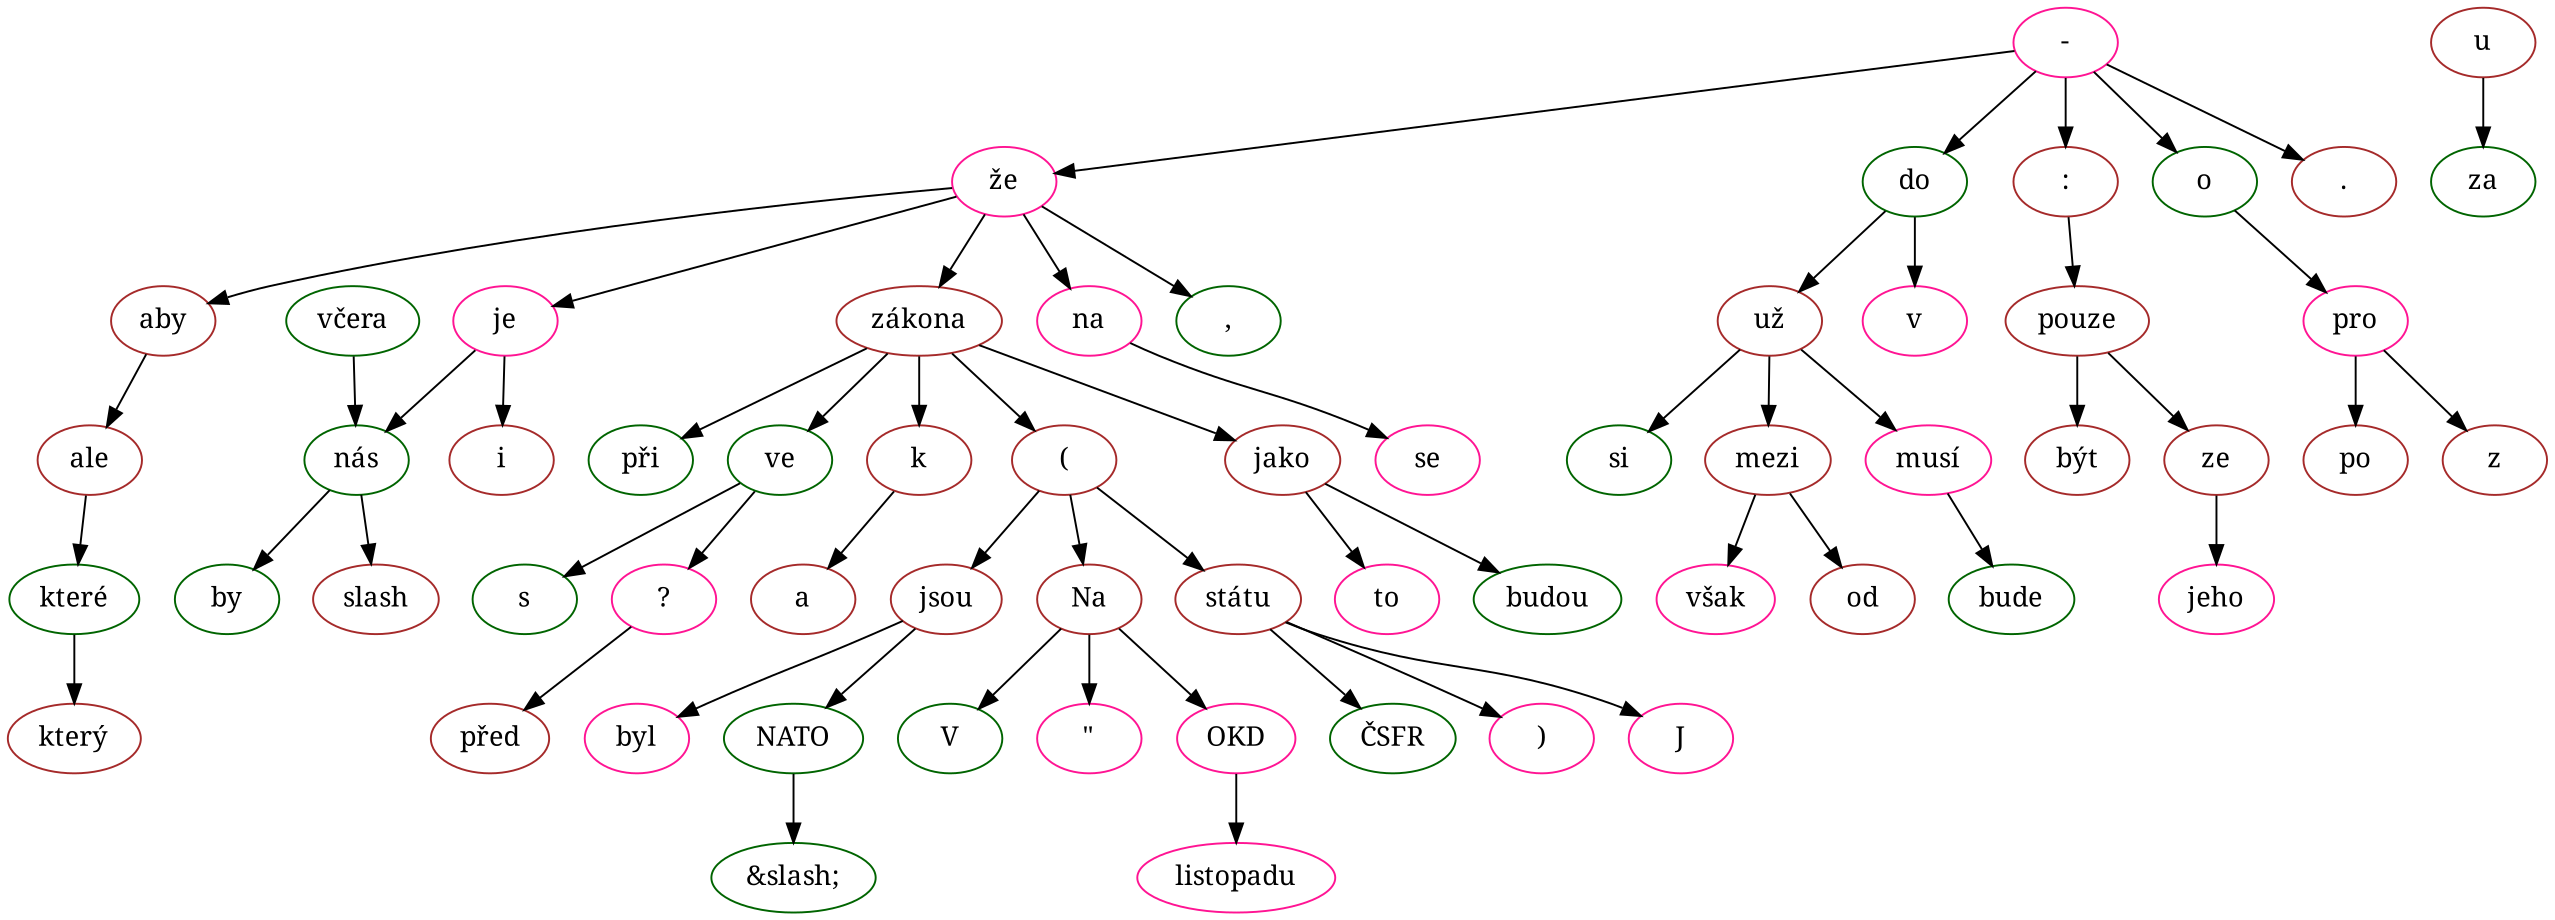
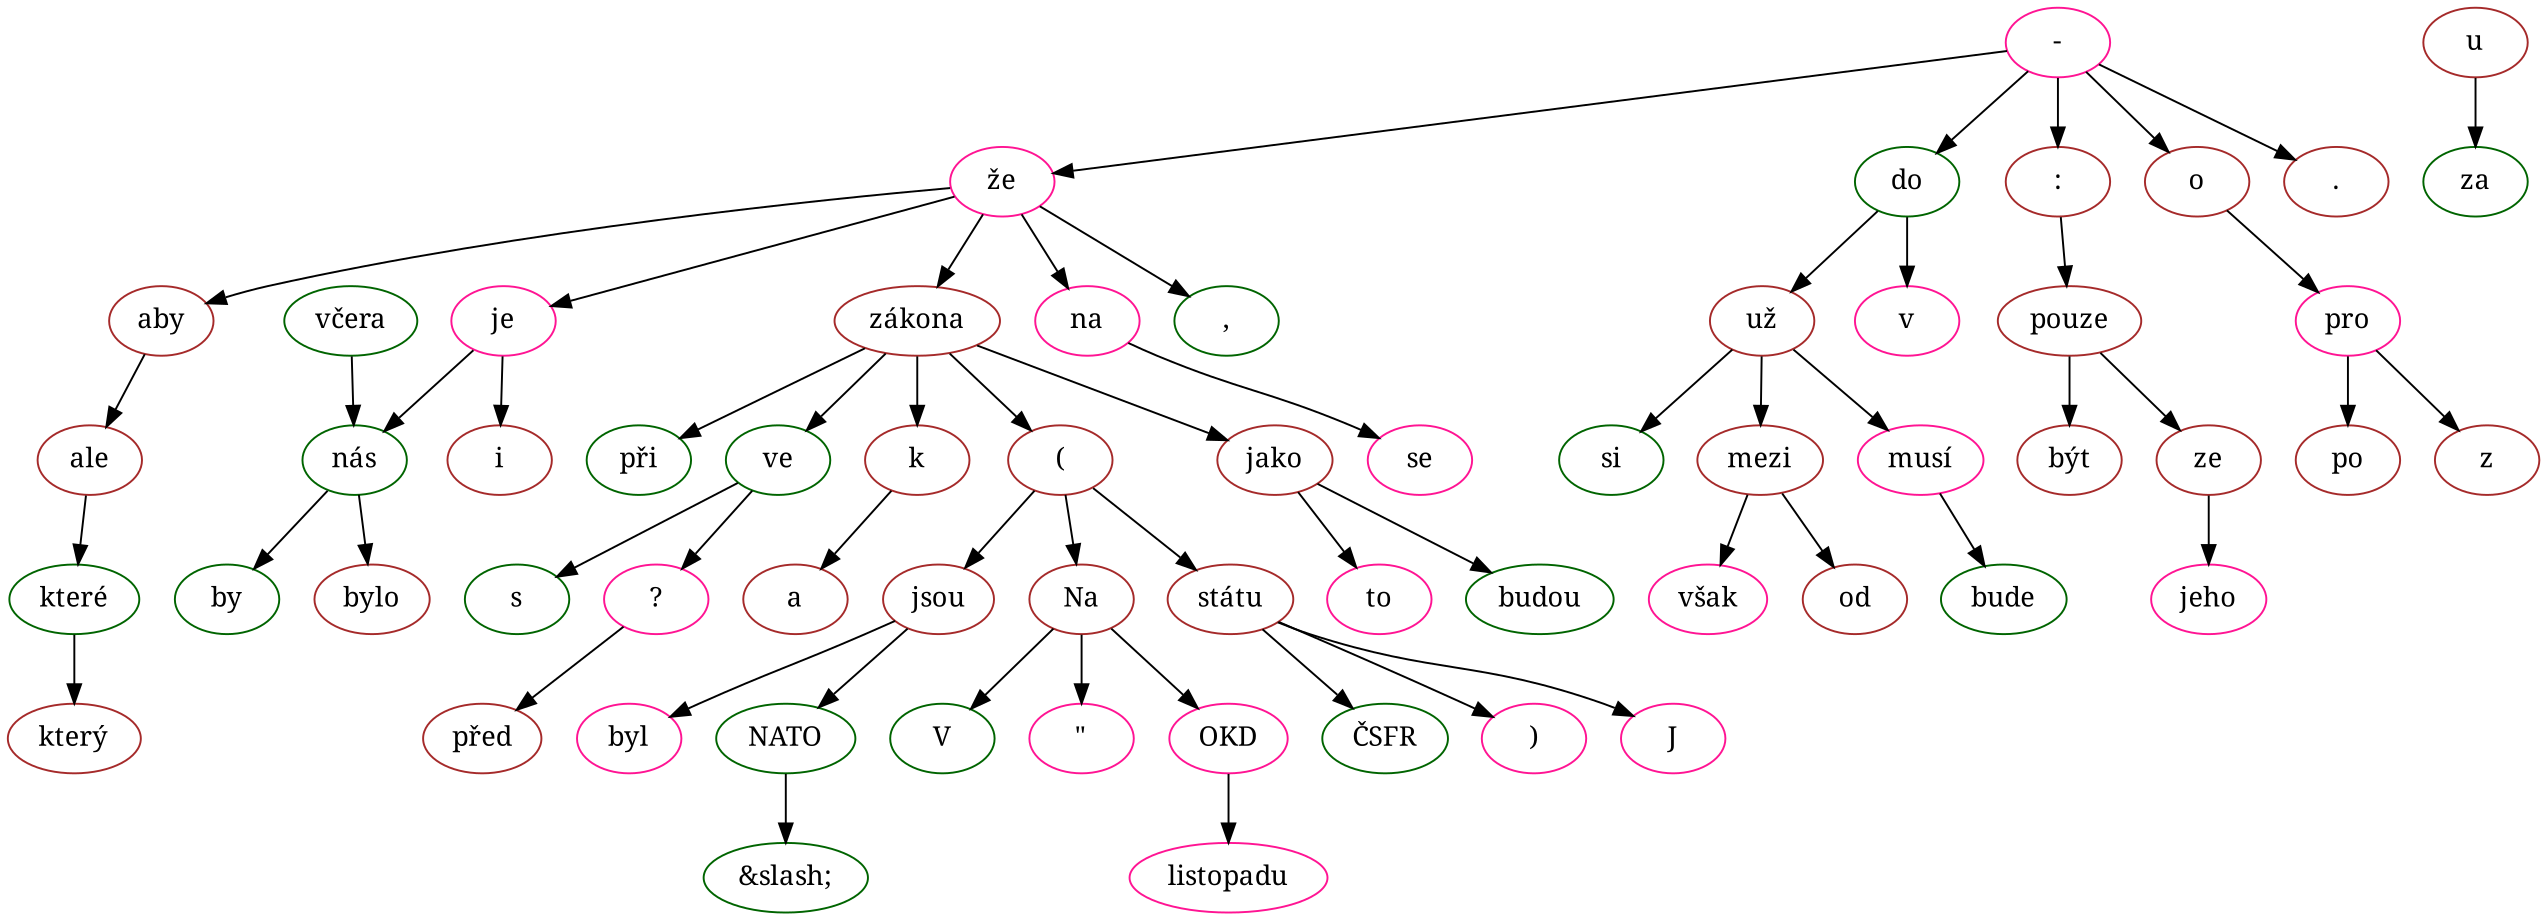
node "o": color darkgreen -> brown
node "slash": label "slash" -> "bylo"
